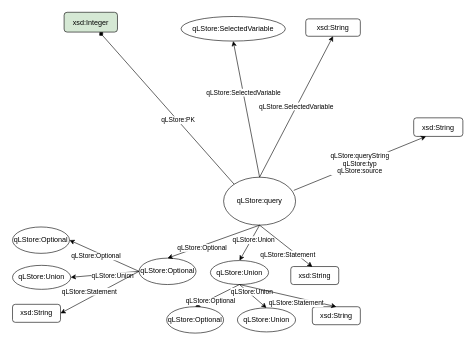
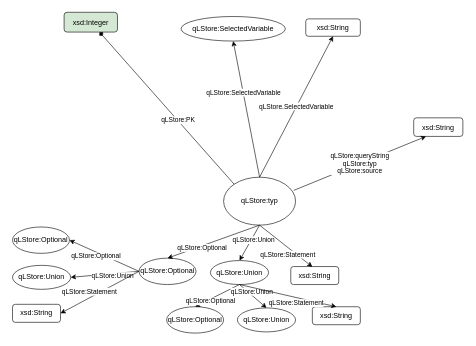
node "qLStore:query": label "qLStore:query" -> "qLStore:typ"
